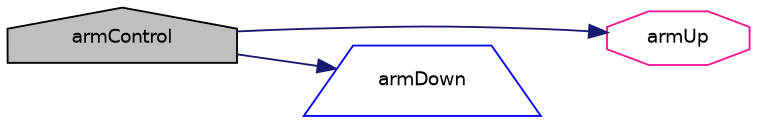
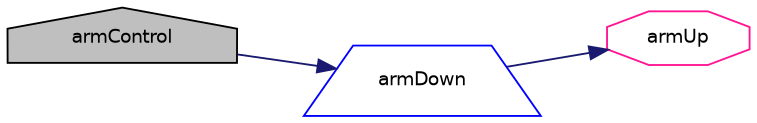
edge "armControl" -> "armUp": now "armDown" -> "armUp"
